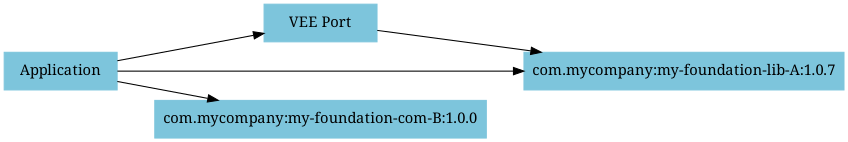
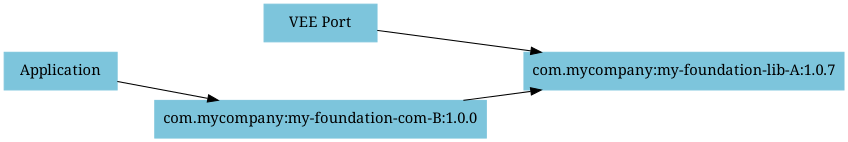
edge "Application" -> "VEE Port": removed
edge "Application" -> "com.mycompany:my-foundation-lib-A:1.0.7": now "com.mycompany:my-foundation-com-B:1.0.0" -> "com.mycompany:my-foundation-lib-A:1.0.7"
